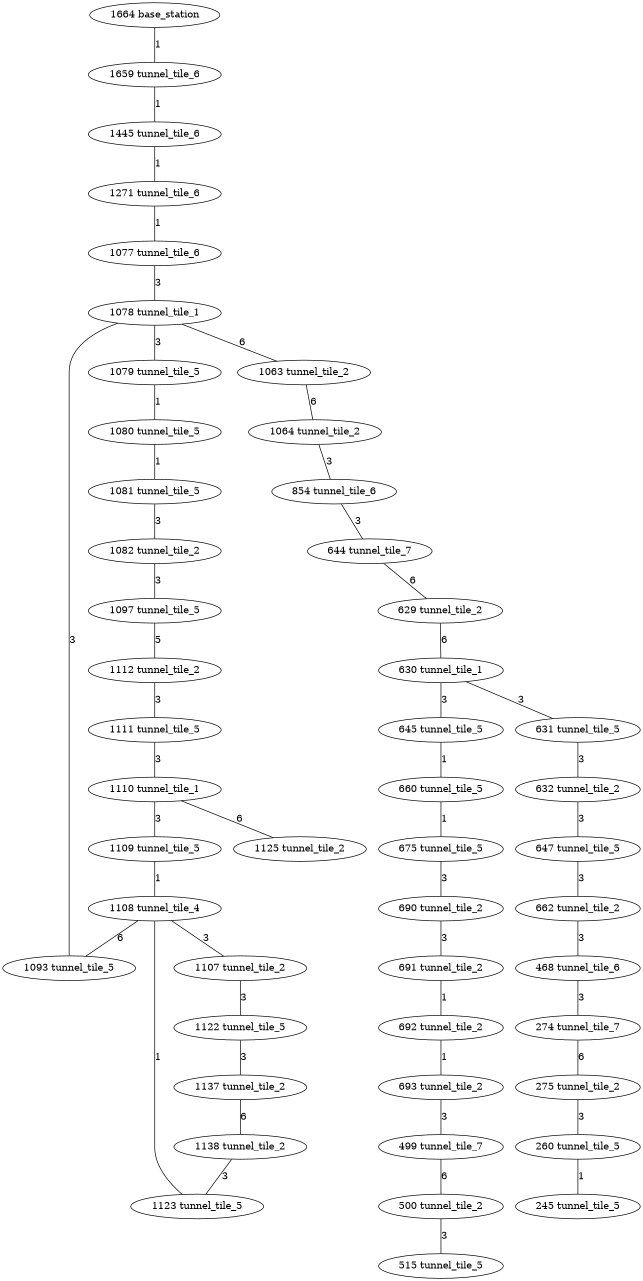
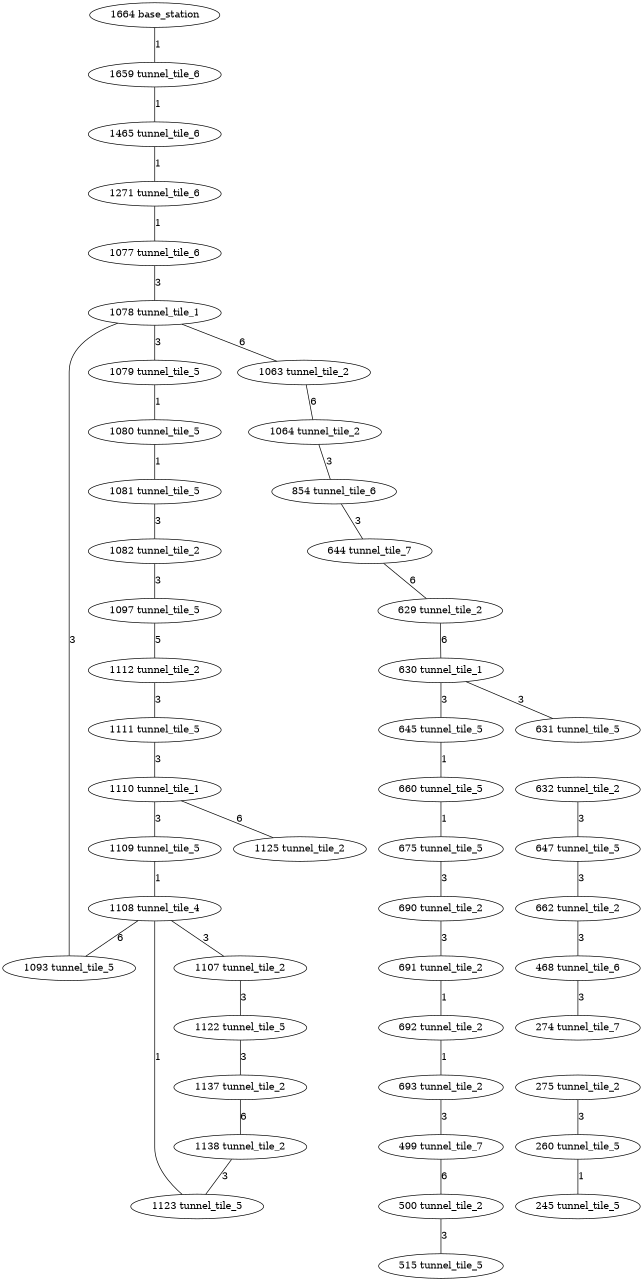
node "1445 tunnel_tile_6": label "1445 tunnel_tile_6" -> "1465 tunnel_tile_6"
edge "631 tunnel_tile_5" -- "632 tunnel_tile_2": removed, label "3"
edge "274 tunnel_tile_7" -- "275 tunnel_tile_2": removed, label "6"
